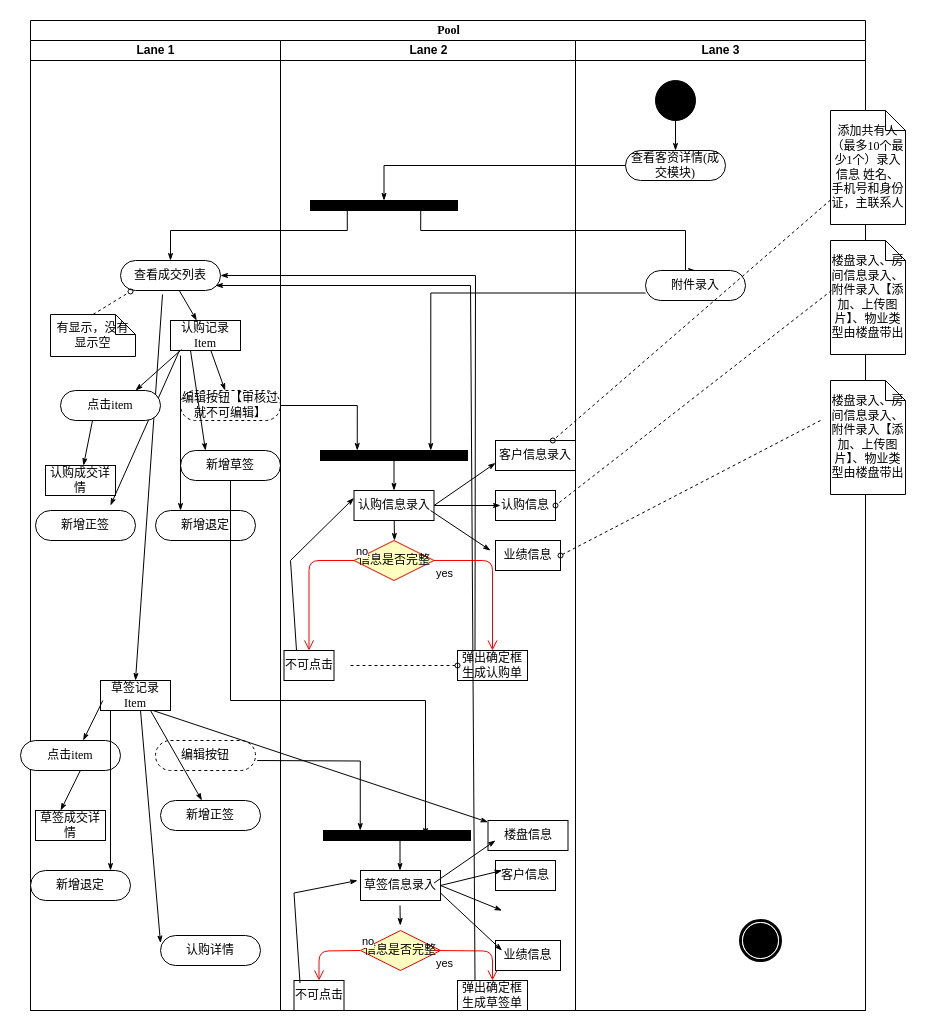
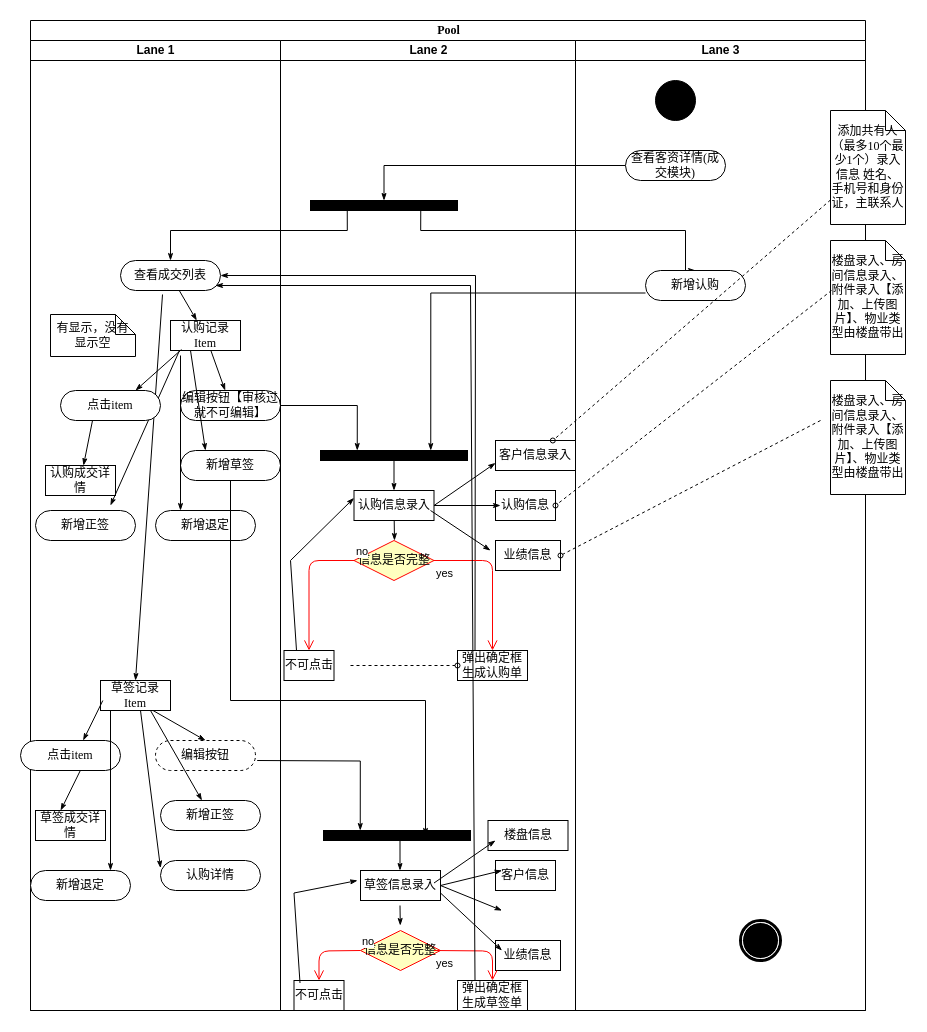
edge "ga 邢台" -> "查看客资详情(成交模块)": removed
node "附件录入": label "附件录入" -> "新增认购"
edge "有显示，没有显示空" -> "查看成交列表": removed
node "编辑按钮【审核过就不可编辑】": style dashed -> solid
edge "草签记录Item" -> "楼盘信息": now "草签记录Item" -> "编辑按钮"
node "认购详情": moved (211, 951) -> (211, 876)
